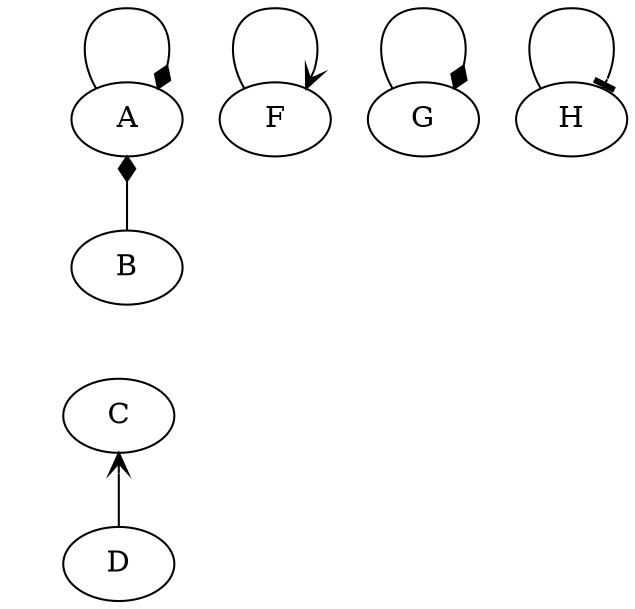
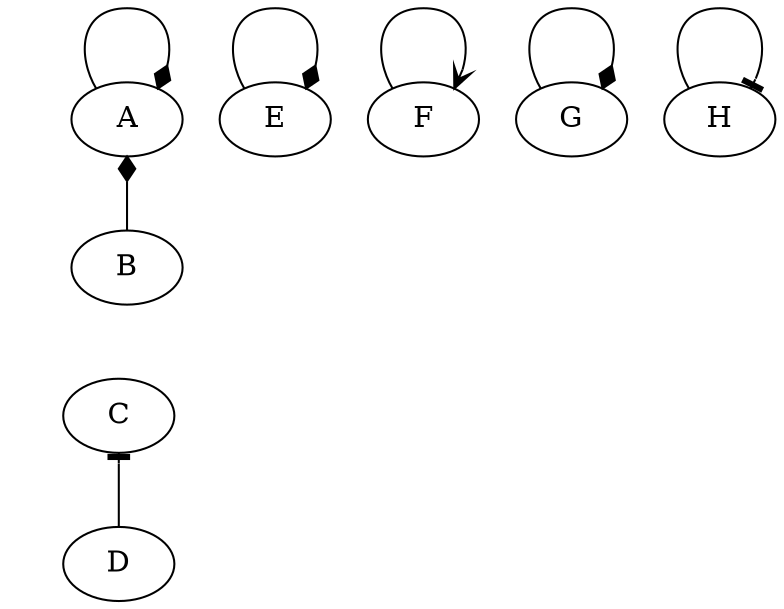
node "E": added
edge "D" -> "C": arrowhead vee -> tee
